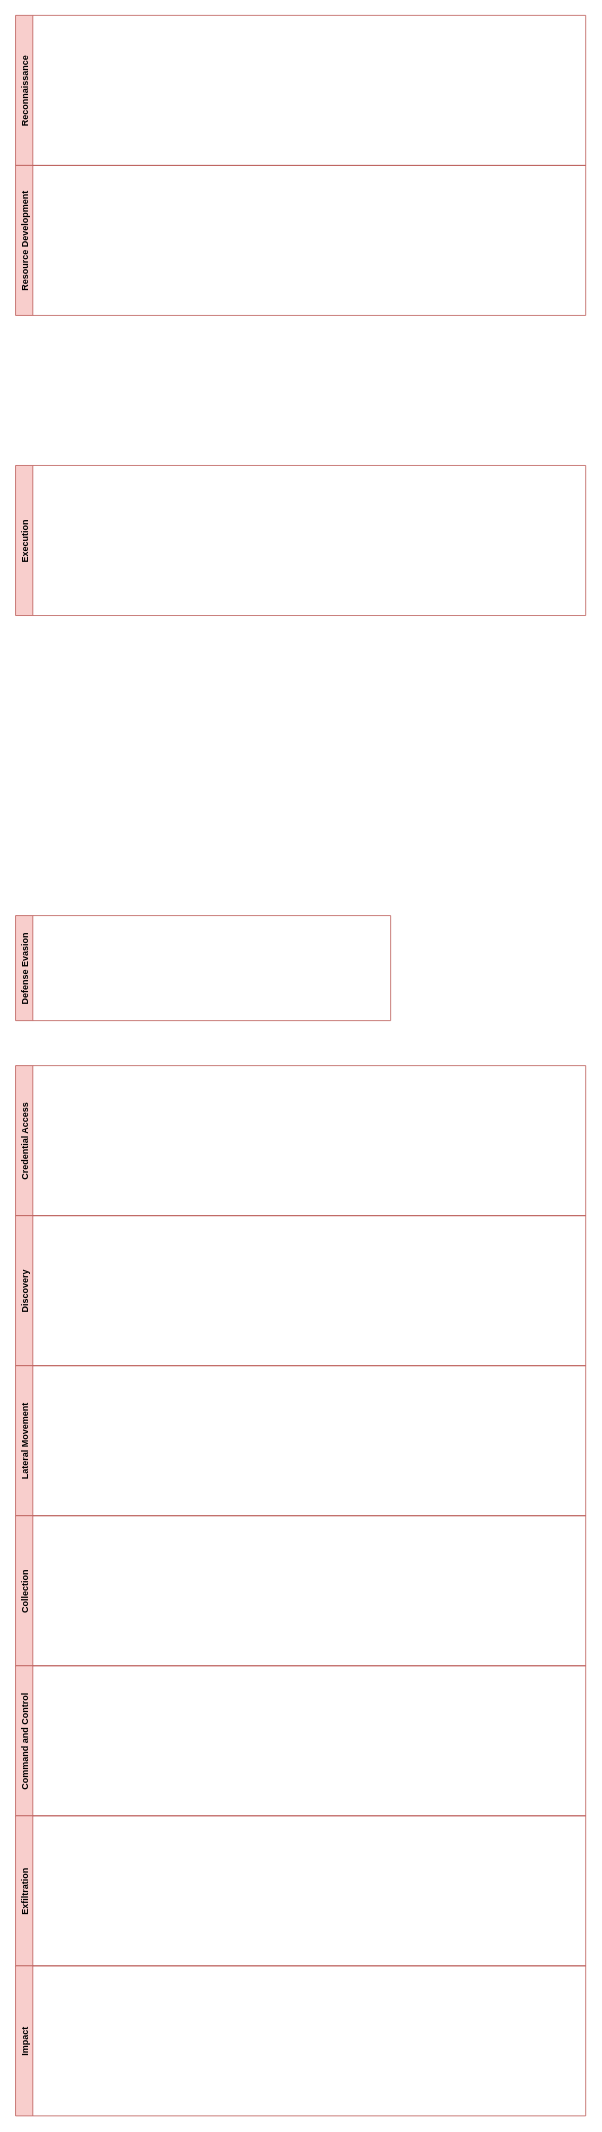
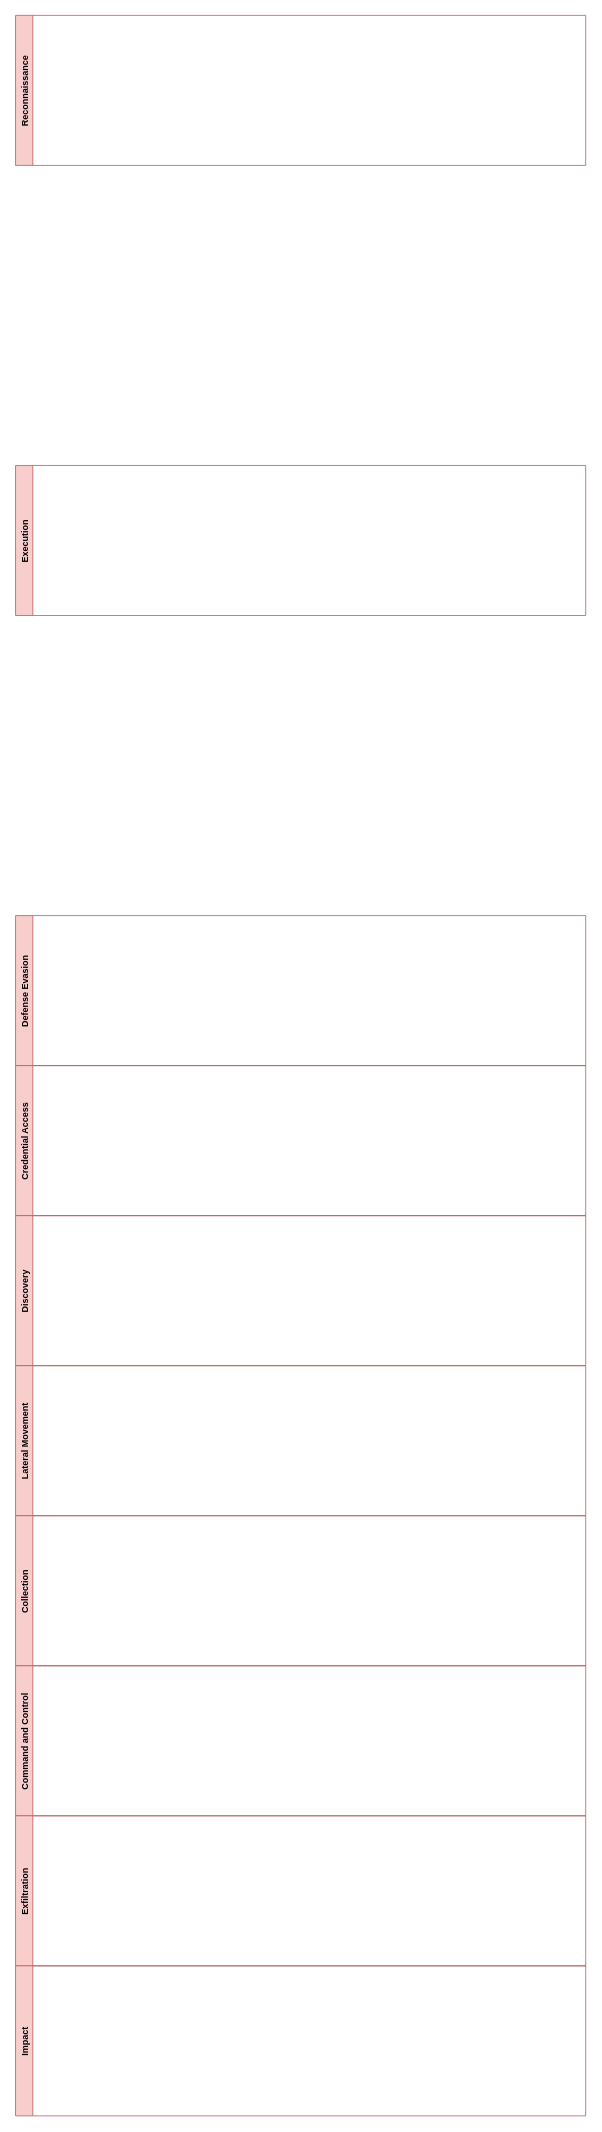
node "Resource Development": removed
node "Defense Evasion": size 375x105 -> 570x150
